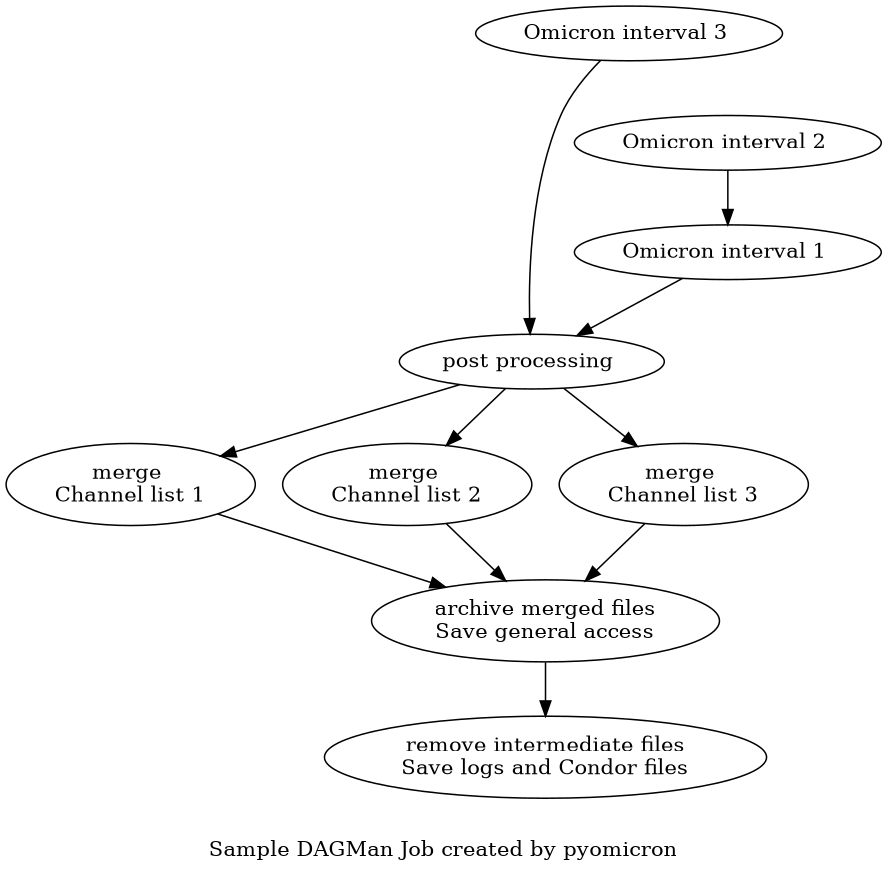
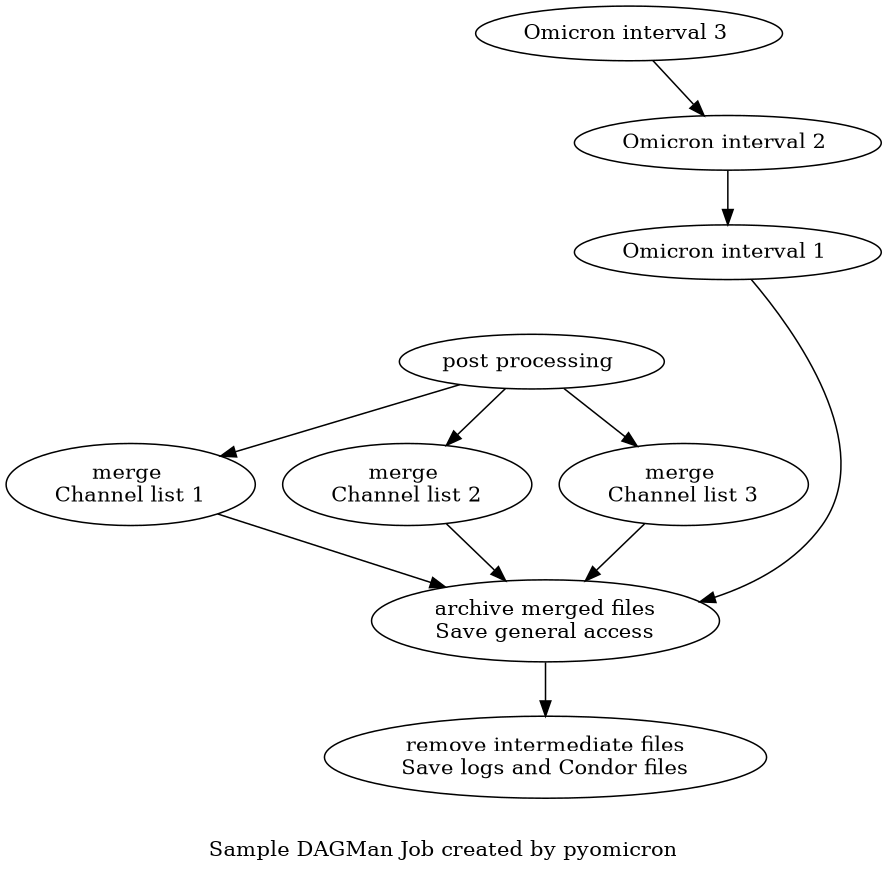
edge "Omicron interval 3" -> "post processing": now "Omicron interval 3" -> "Omicron interval 2"
edge "Omicron interval 1" -> "post processing": now "Omicron interval 1" -> "archive merged files"
